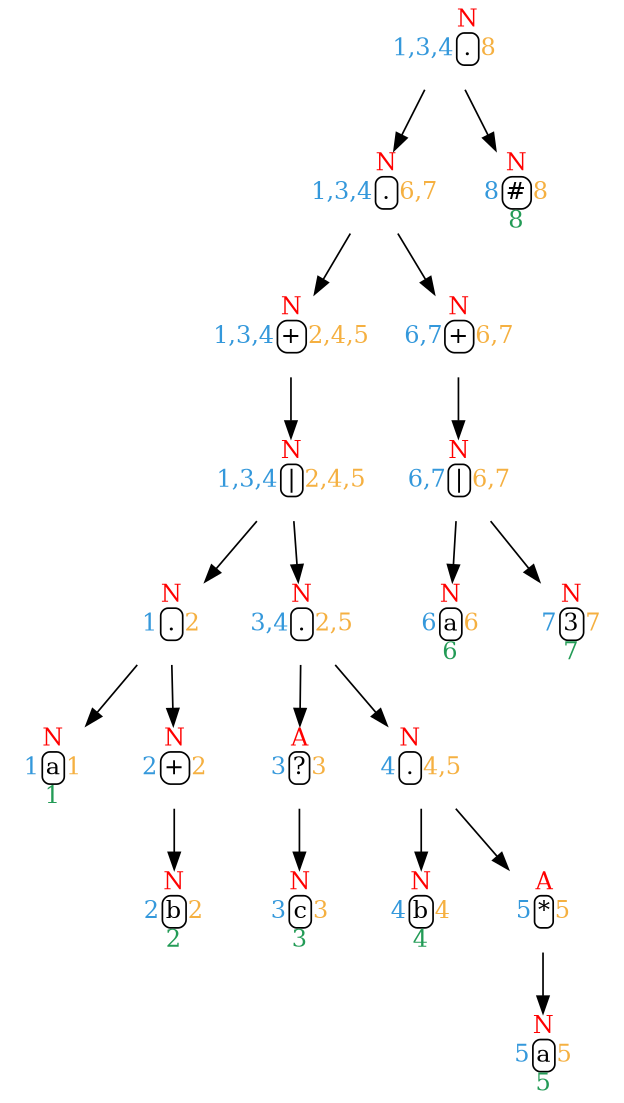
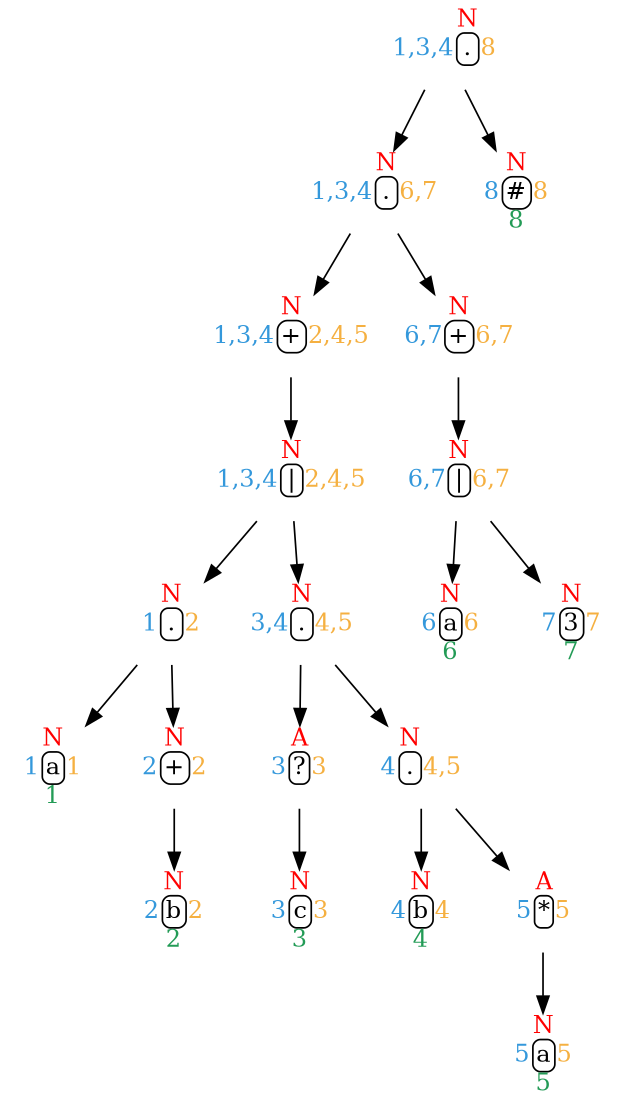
node "3,4": text "2,5" -> "4,5"
